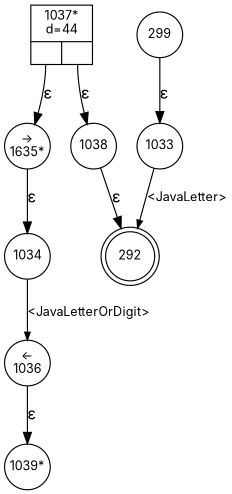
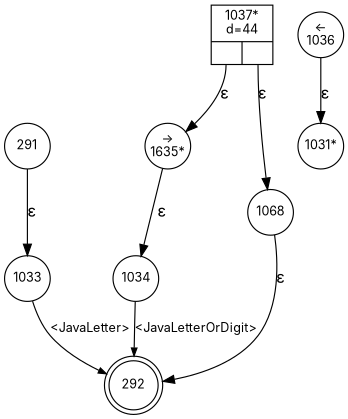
node "299": label "299" -> "291"
node "1038": label "1038" -> "1068"
edge "1034" -> "← 1036": now "1034" -> "292"
node "1039*": label "1039*" -> "1031*"
